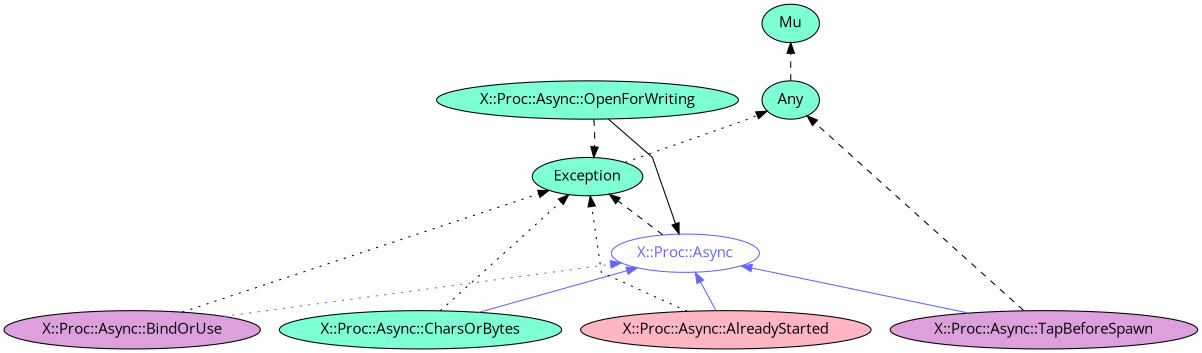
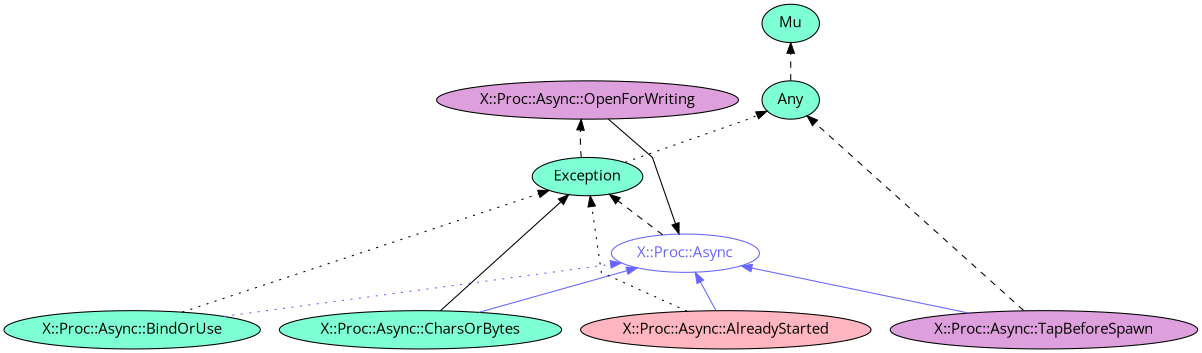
node "X::Proc::Async::OpenForWriting": fillcolor aquamarine -> plum
edge "X::Proc::Async::OpenForWriting" -> "Exception": reversed
edge "X::Proc::Async::CharsOrBytes" -> "Exception": style dotted -> solid
node "X::Proc::Async::BindOrUse": fillcolor plum -> aquamarine
